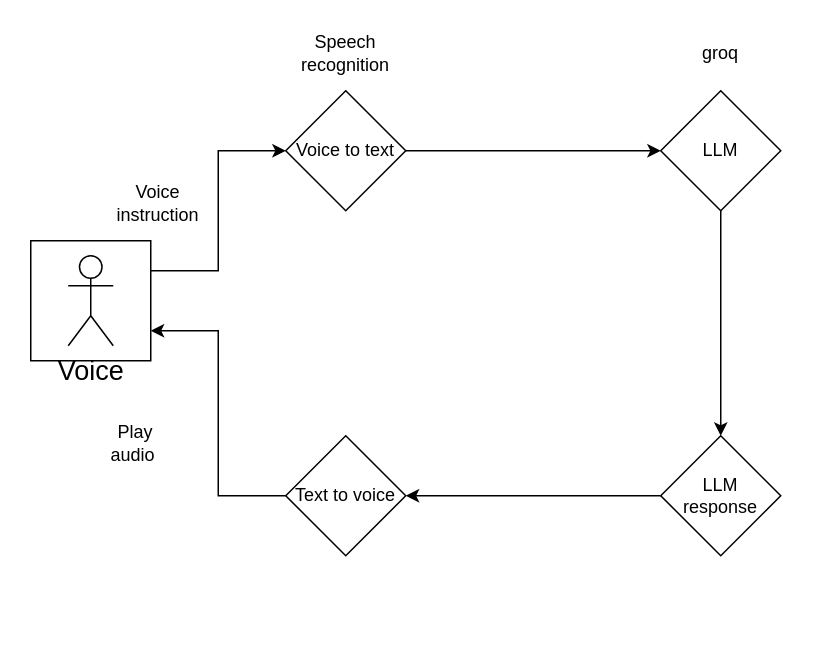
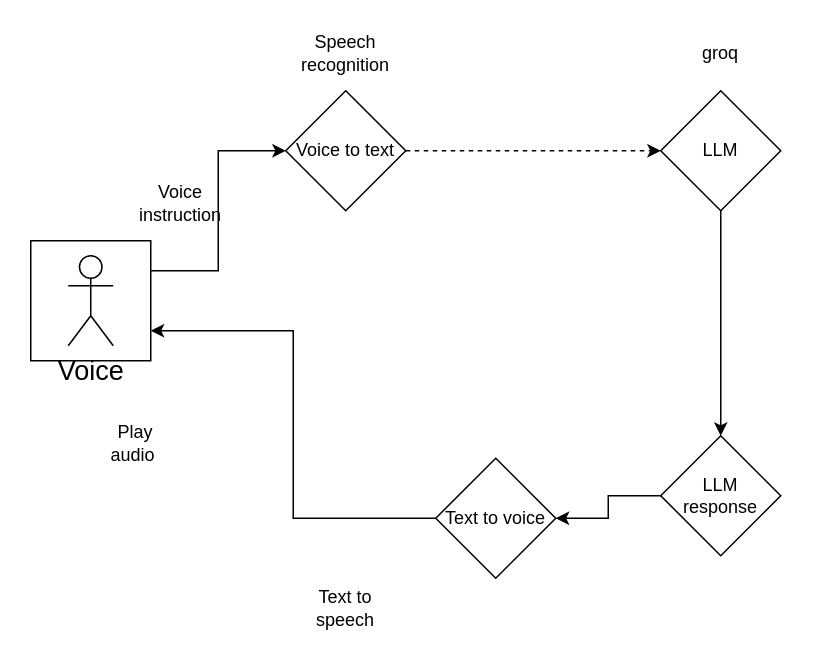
edge "Voice to text" -> "LLM": style solid -> dashed
node "Voice instruction": moved (158, 203) -> (181, 203)
node "Text to voice": moved (346, 496) -> (496, 518)
node "Text to speech": added
